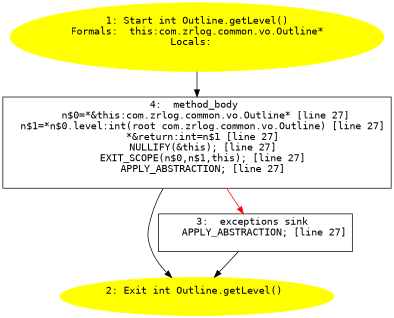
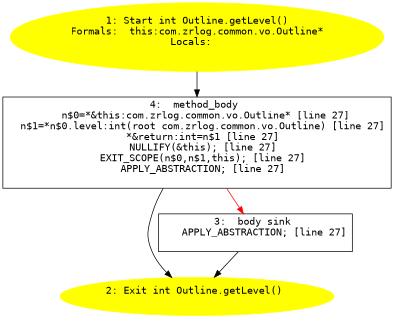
node "3:  exceptions sink APPLY_ABSTRACTION; [line 27]": label "3:  exceptions sink APPLY_ABSTRACTION; [line 27]" -> "3:  body sink APPLY_ABSTRACTION; [line 27]"
